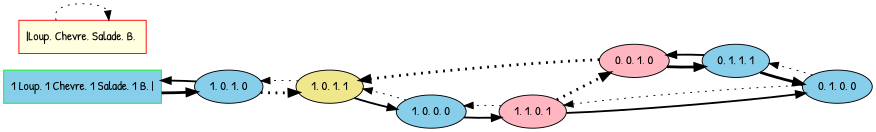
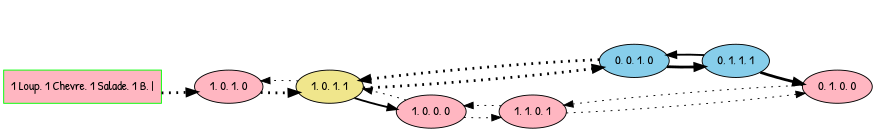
node "|Loup, Chevre, Salade, B,": removed
node "0, 0, 1, 0": fillcolor lightpink -> skyblue
edge "0, 1, 0, 0" -> "0, 1, 1, 1": removed
edge "1, 0, 1, 0" -> "1 Loup, 1 Chevre, 1 Salade, 1 B, |": removed
node "1 Loup, 1 Chevre, 1 Salade, 1 B, |": fillcolor skyblue -> lightpink
node "1, 0, 1, 0": fillcolor skyblue -> lightpink
node "0, 1, 0, 0": fillcolor skyblue -> lightpink
edge "1, 1, 0, 1" -> "0, 0, 1, 0": now "1, 0, 1, 1" -> "0, 0, 1, 0"
edge "1 Loup, 1 Chevre, 1 Salade, 1 B, |" -> "1, 0, 1, 0": style bold -> dotted
edge "1, 1, 0, 1" -> "0, 1, 0, 0": style bold -> dotted
node "1, 0, 0, 0": fillcolor skyblue -> lightpink
edge "1, 0, 0, 0" -> "1, 1, 0, 1": style bold -> dotted
